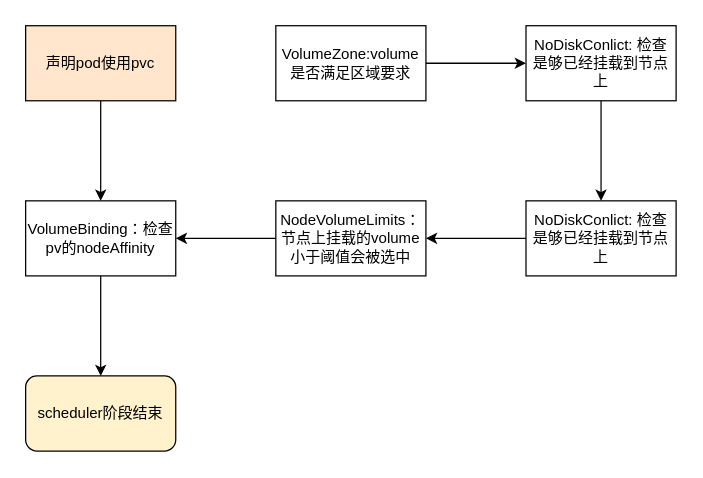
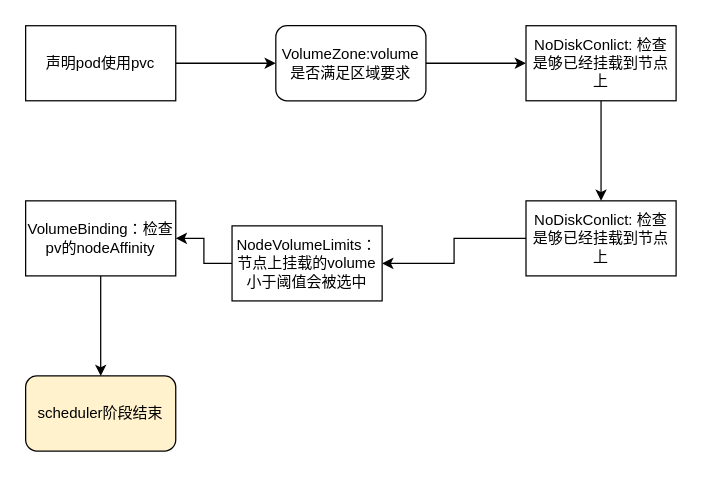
node "声明pod使用pvc": fillcolor #ffe6cc -> #ffffff
node "VolumeZone:volume是否满足区域要求": shape rectangle -> rounded rectangle
edge "声明pod使用pvc" -> "VolumeBinding：检查pv的nodeAffinity": now "声明pod使用pvc" -> "VolumeZone:volume是否满足区域要求"
node "NodeVolumeLimits：节点上挂载的volume小于阈值会被选中": moved (351, 238) -> (307, 263)
